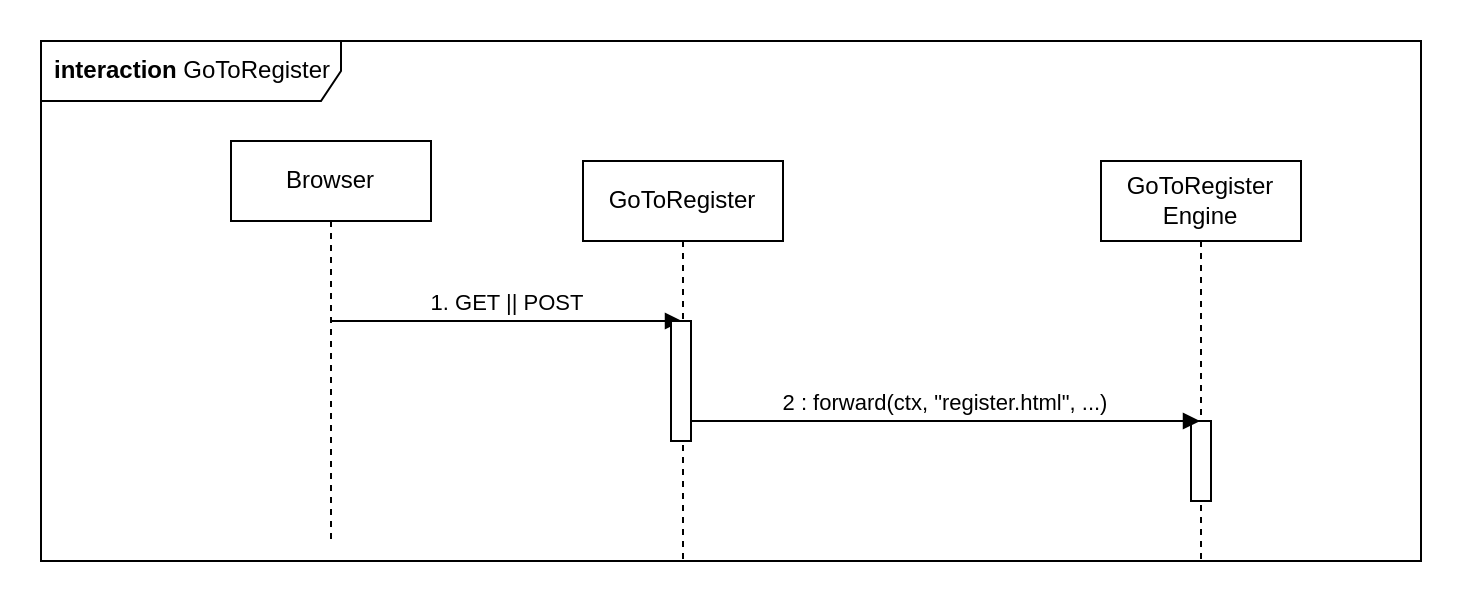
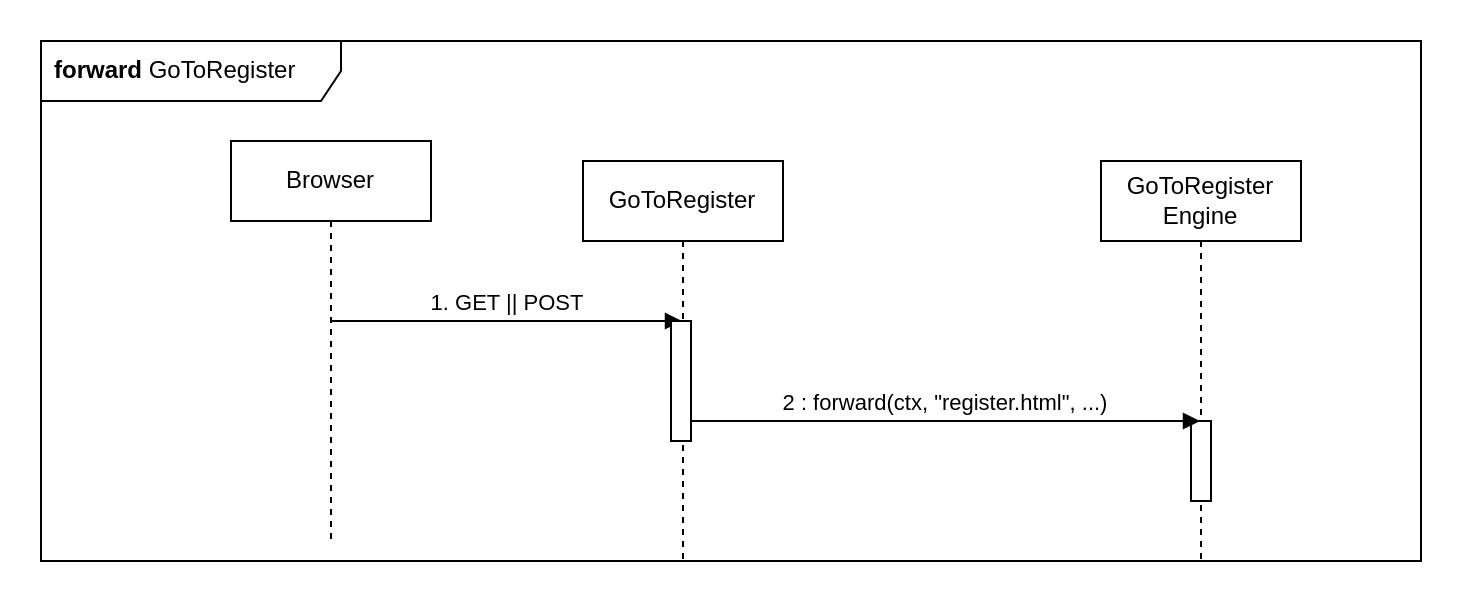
node "interaction GoToRegister": label "interaction GoToRegister" -> "forward GoToRegister"
